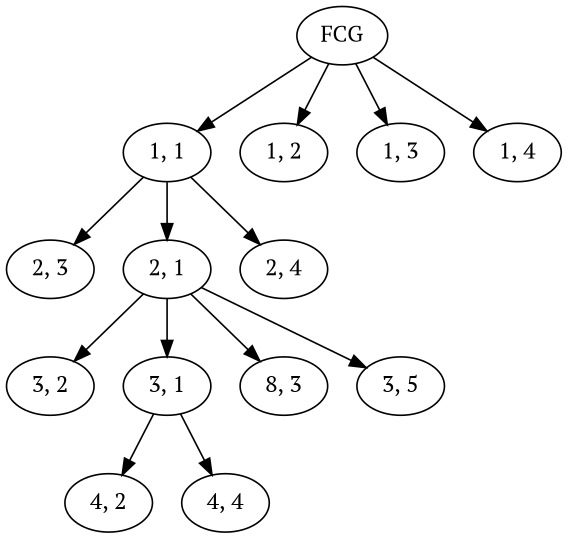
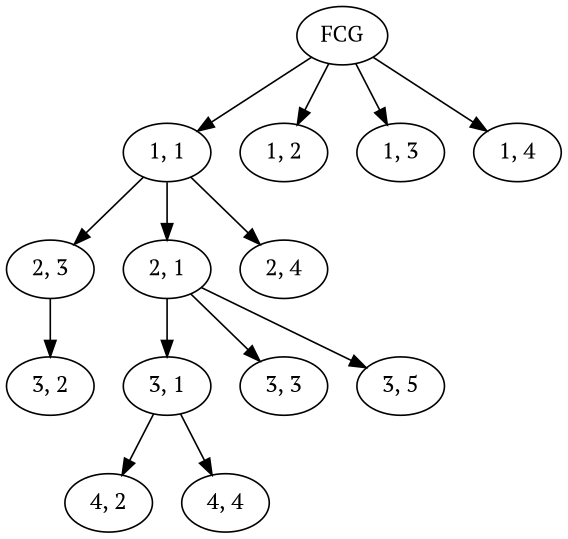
edge "2, 1" -> "3, 2": now "2, 3" -> "3, 2"
node "8, 3": label "8, 3" -> "3, 3"
